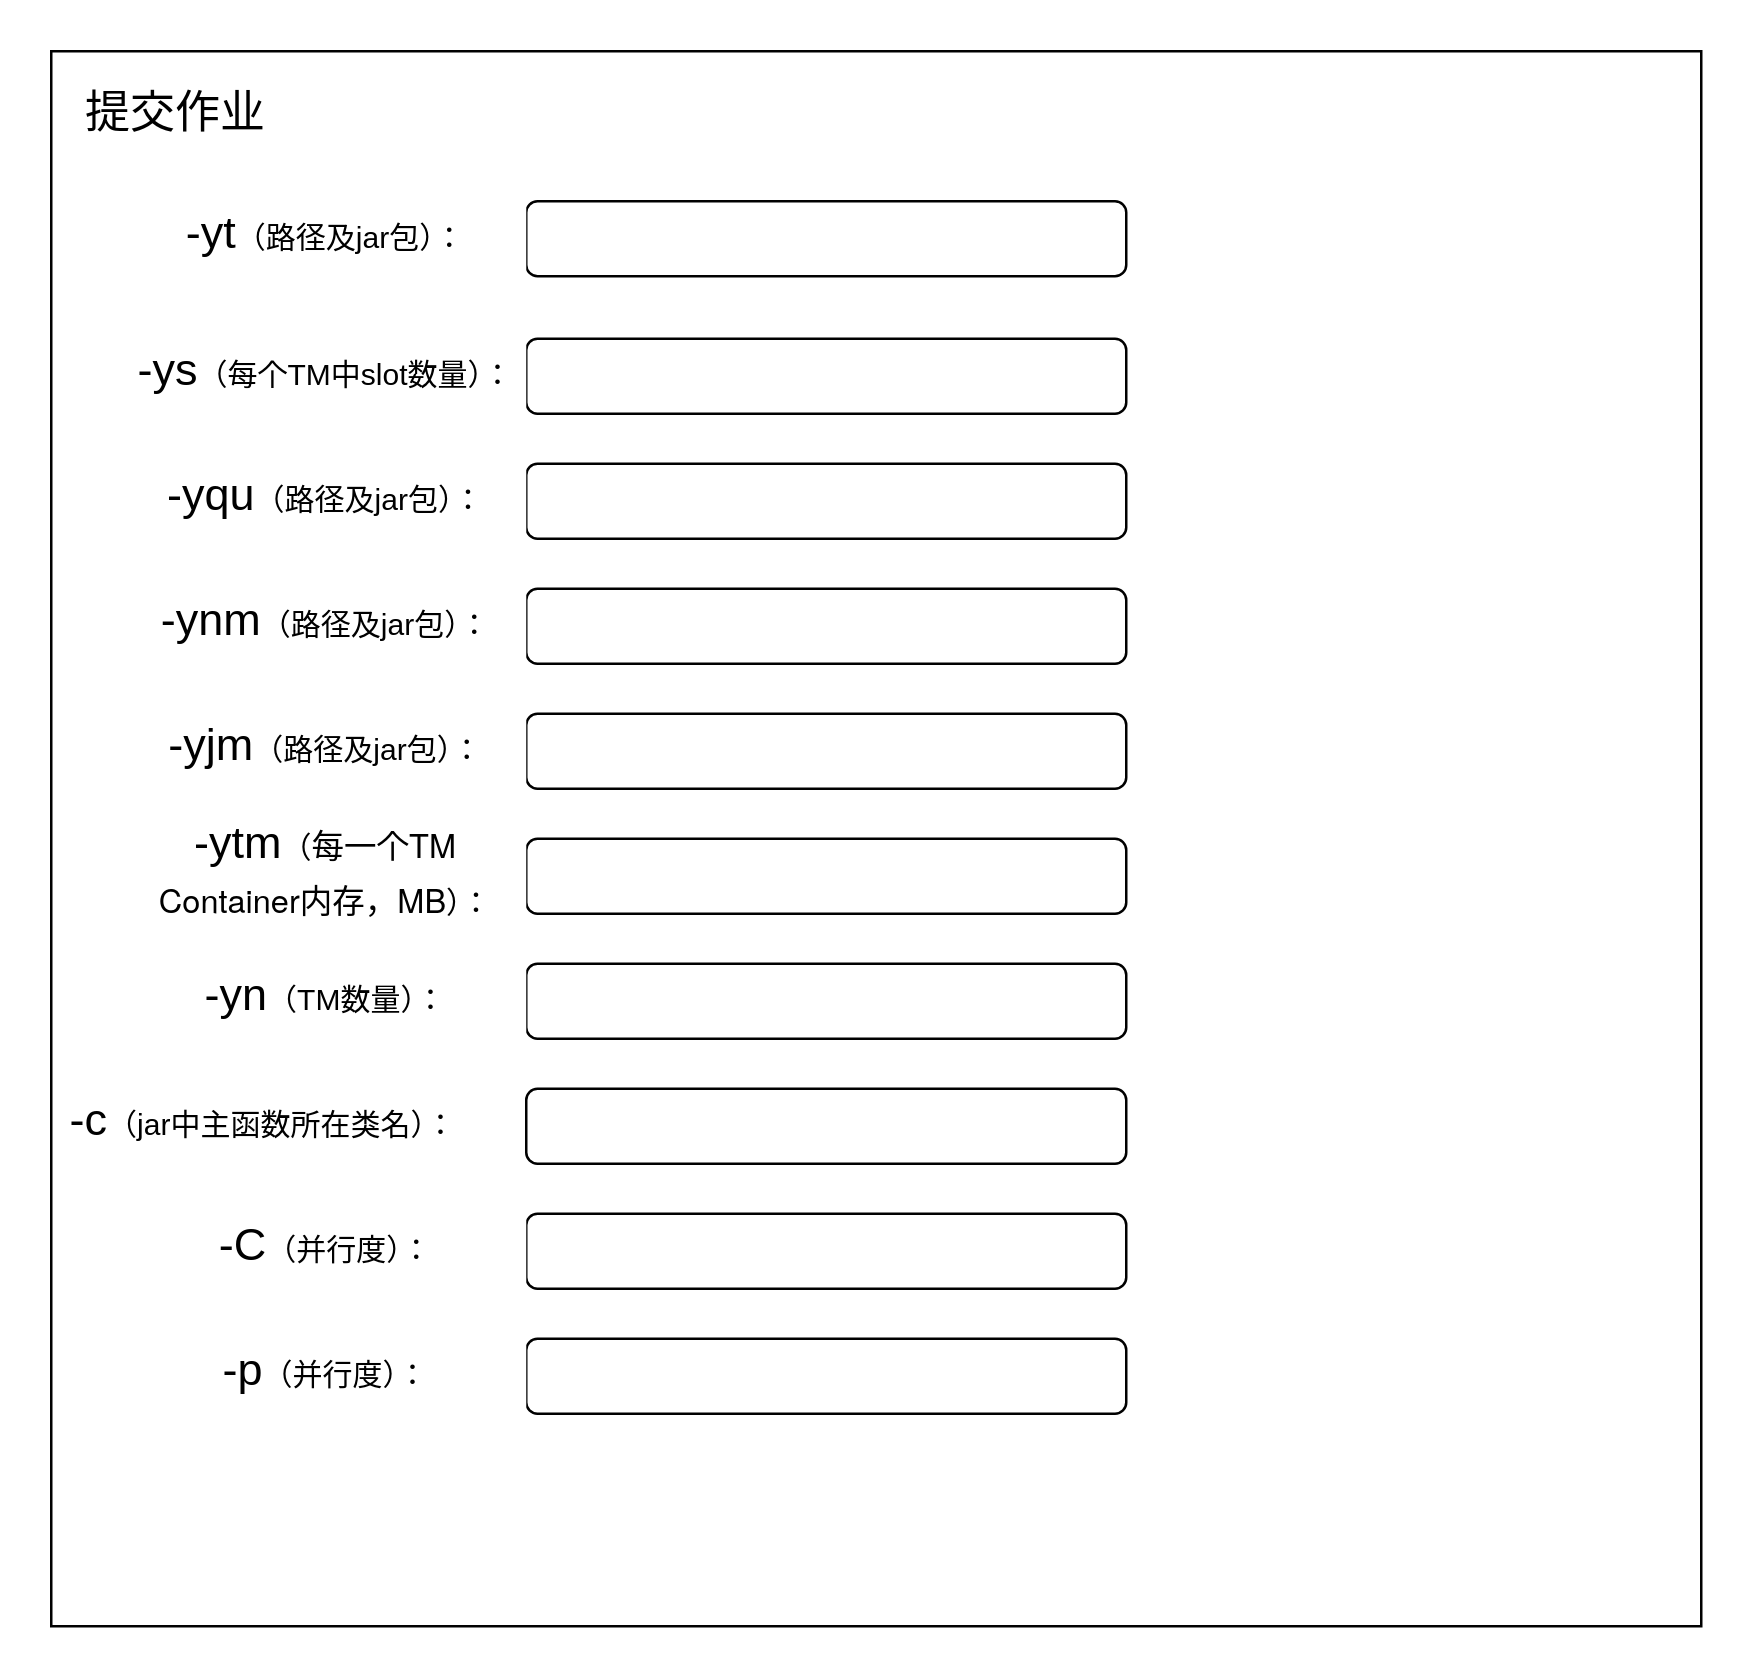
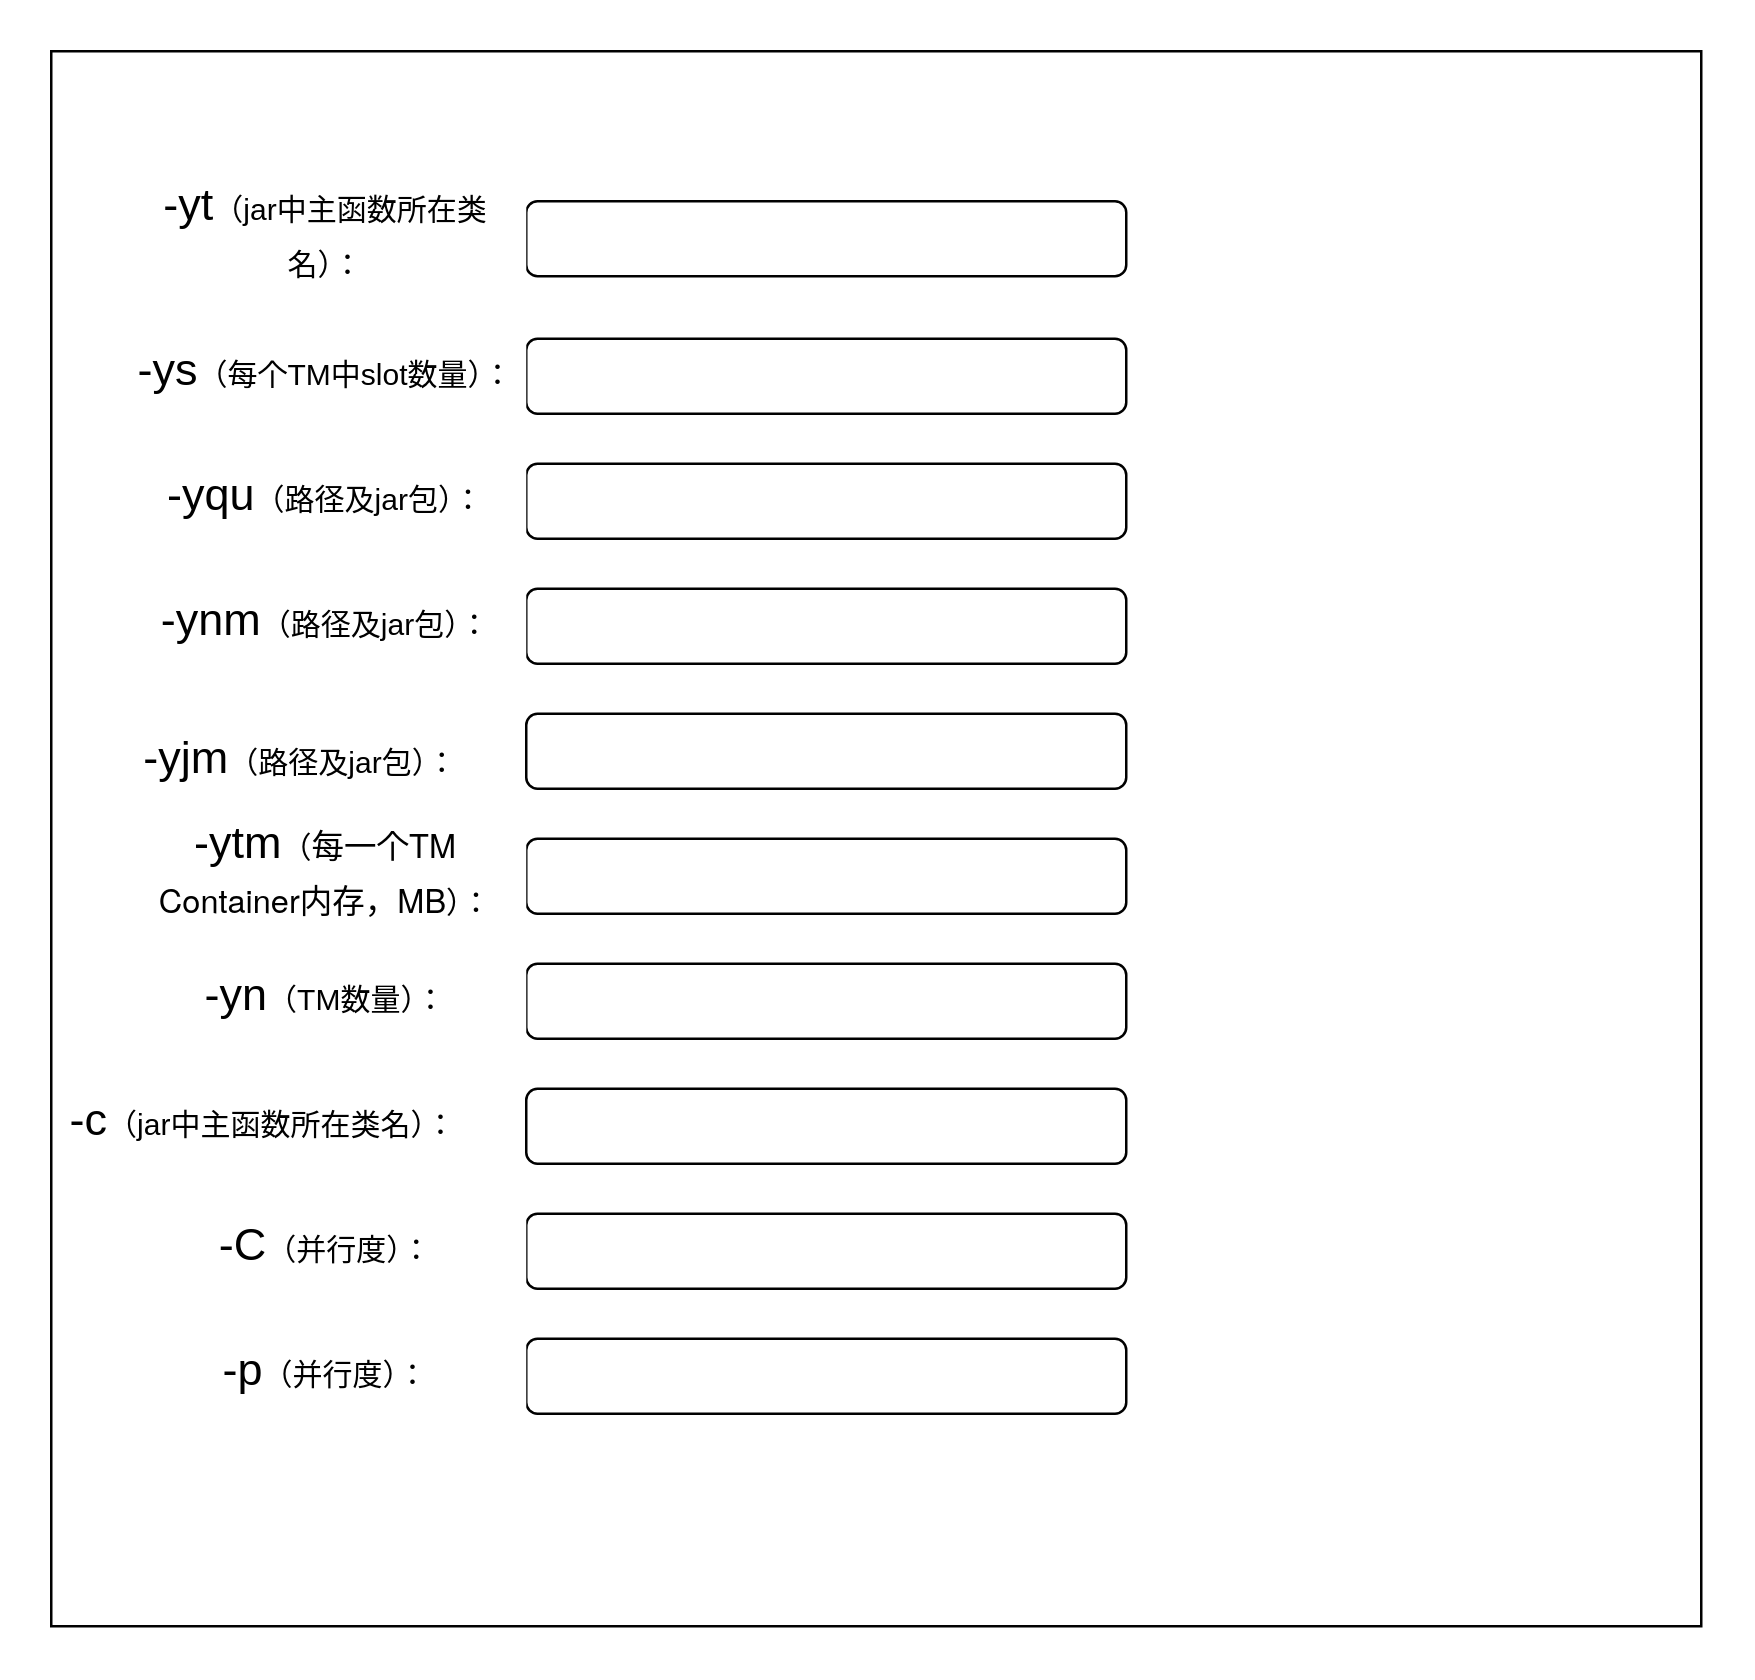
node "提交作业": removed
node "-yt（路径及jar包）：": label "-yt（路径及jar包）：" -> "-yt（jar中主函数所在类名）："
node "-yjm（路径及jar包）：": moved (326, 745) -> (301, 758)
